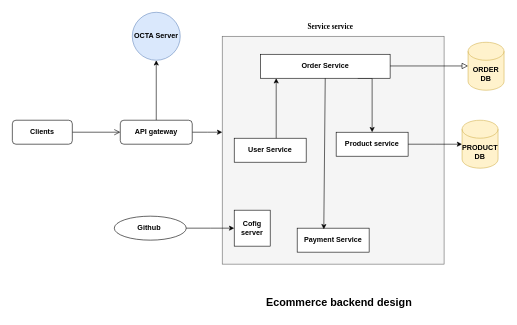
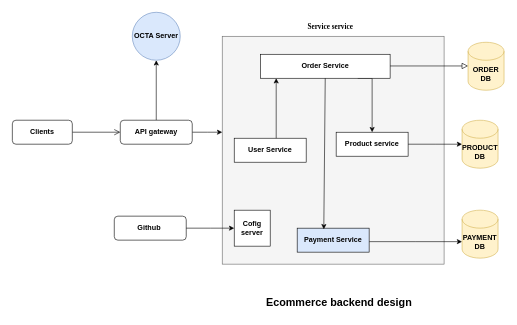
node "Github": shape ellipse -> rounded rectangle
node "PAYMENT DB": added
node "Payment Service": fillcolor #ffffff -> #dae8fc
edge "Payment Service" -> "PAYMENT DB": added
